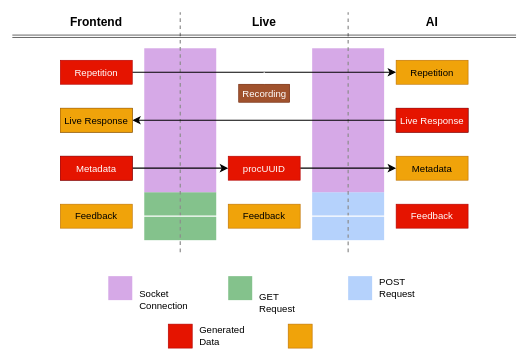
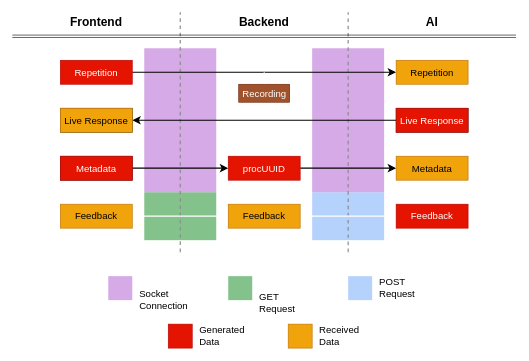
node "Live": label "Live" -> "Backend"
node "Received Data": added
